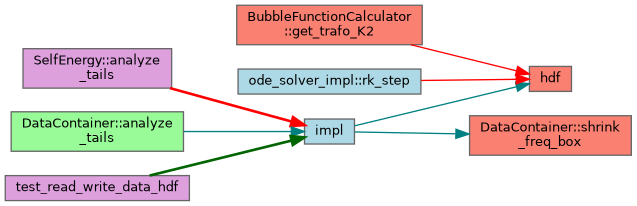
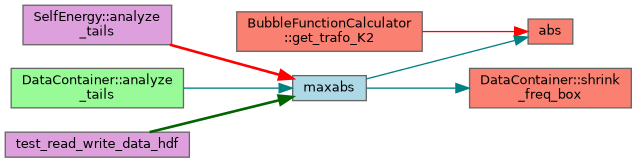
node "hdf": label "hdf" -> "abs"
node "ode_solver_impl::rk_step": removed
node "impl": label "impl" -> "maxabs"
